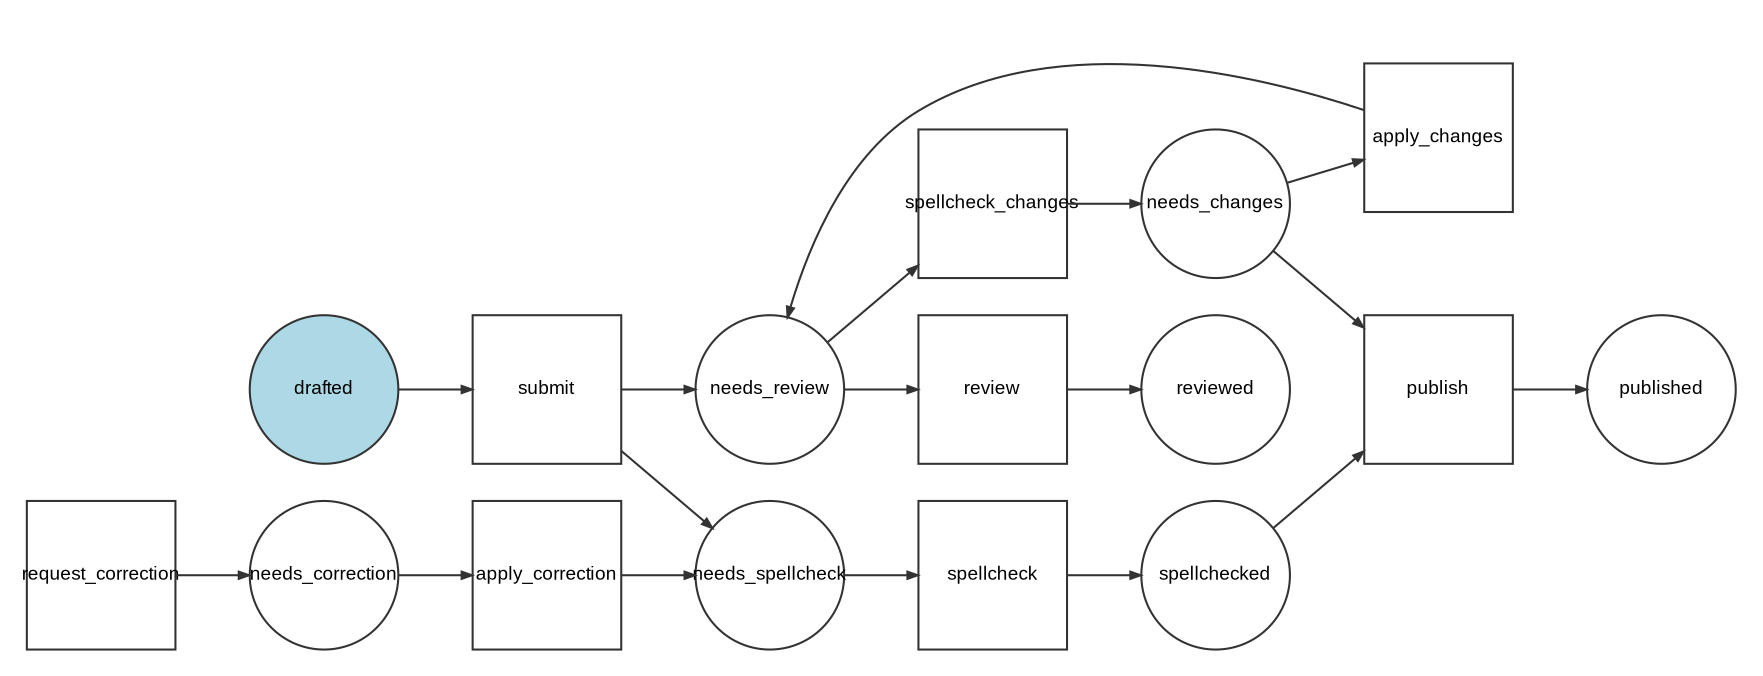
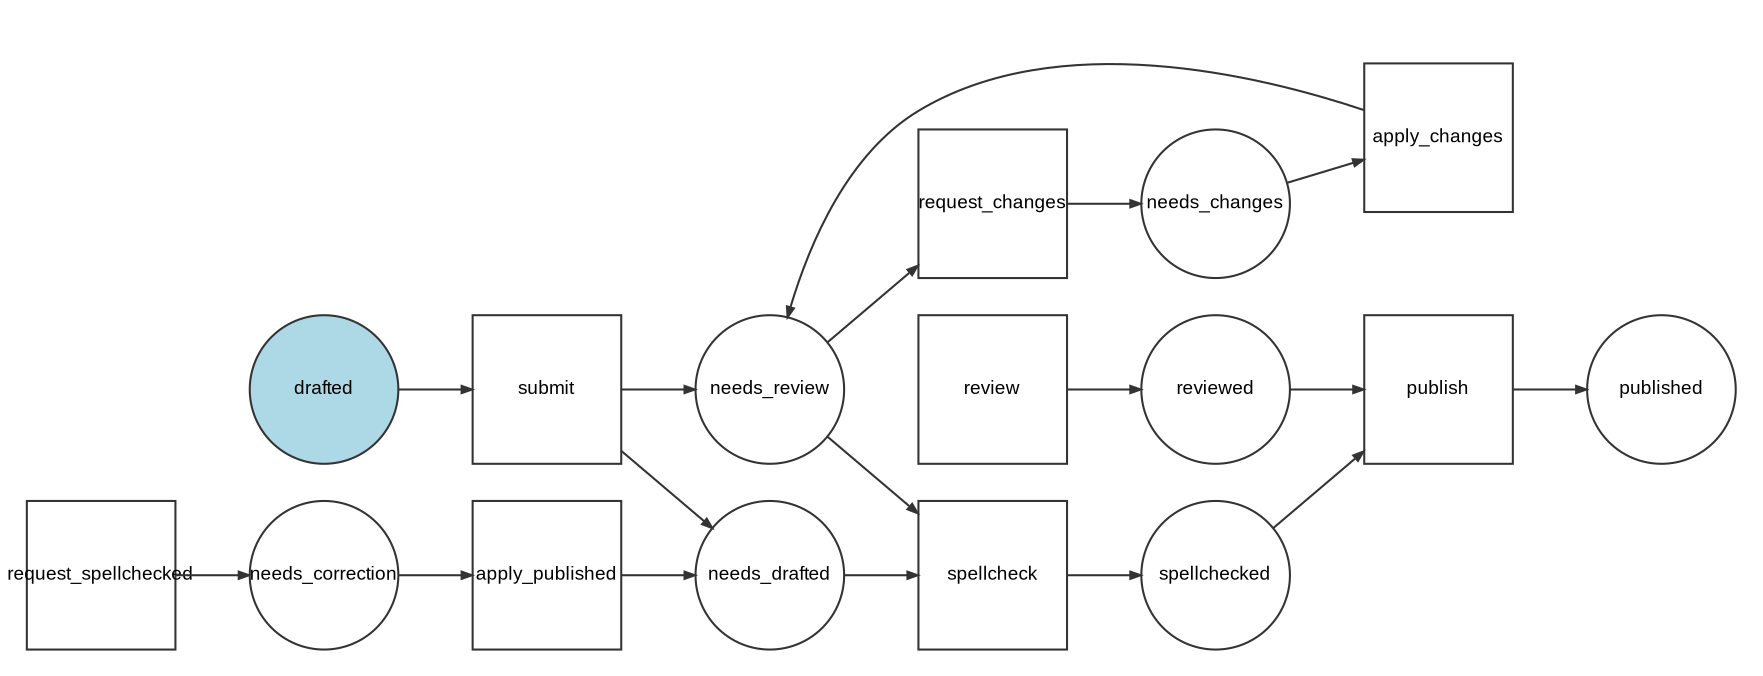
node "spellcheck_changes": label "spellcheck_changes" -> "request_changes"
edge "needs_changes" -> "publish": now "reviewed" -> "publish"
edge "needs_review" -> "review": now "needs_review" -> "spellcheck"
node "request_correction": label "request_correction" -> "request_spellchecked"
node "apply_correction": label "apply_correction" -> "apply_published"
node "needs_spellcheck": label "needs_spellcheck" -> "needs_drafted"
